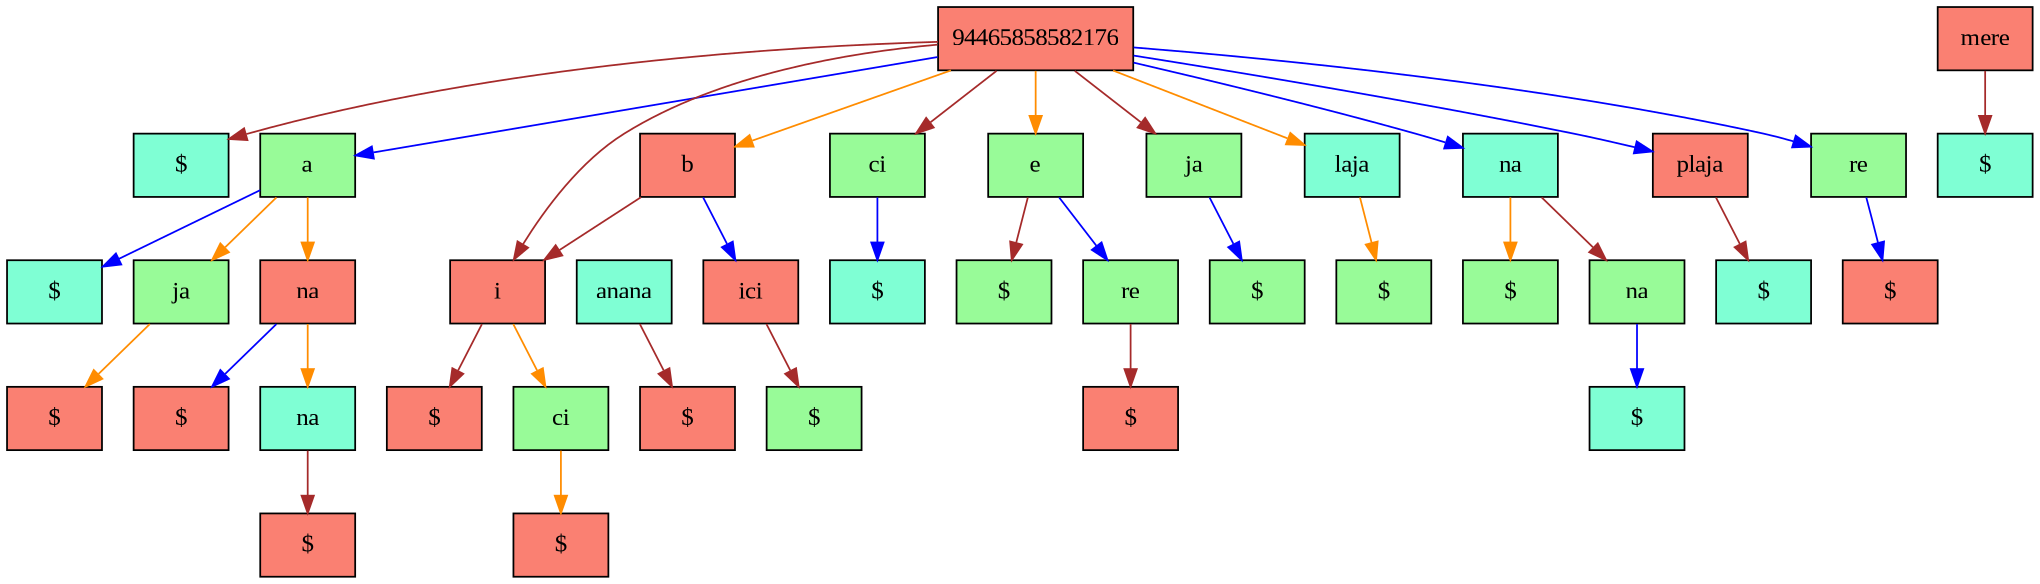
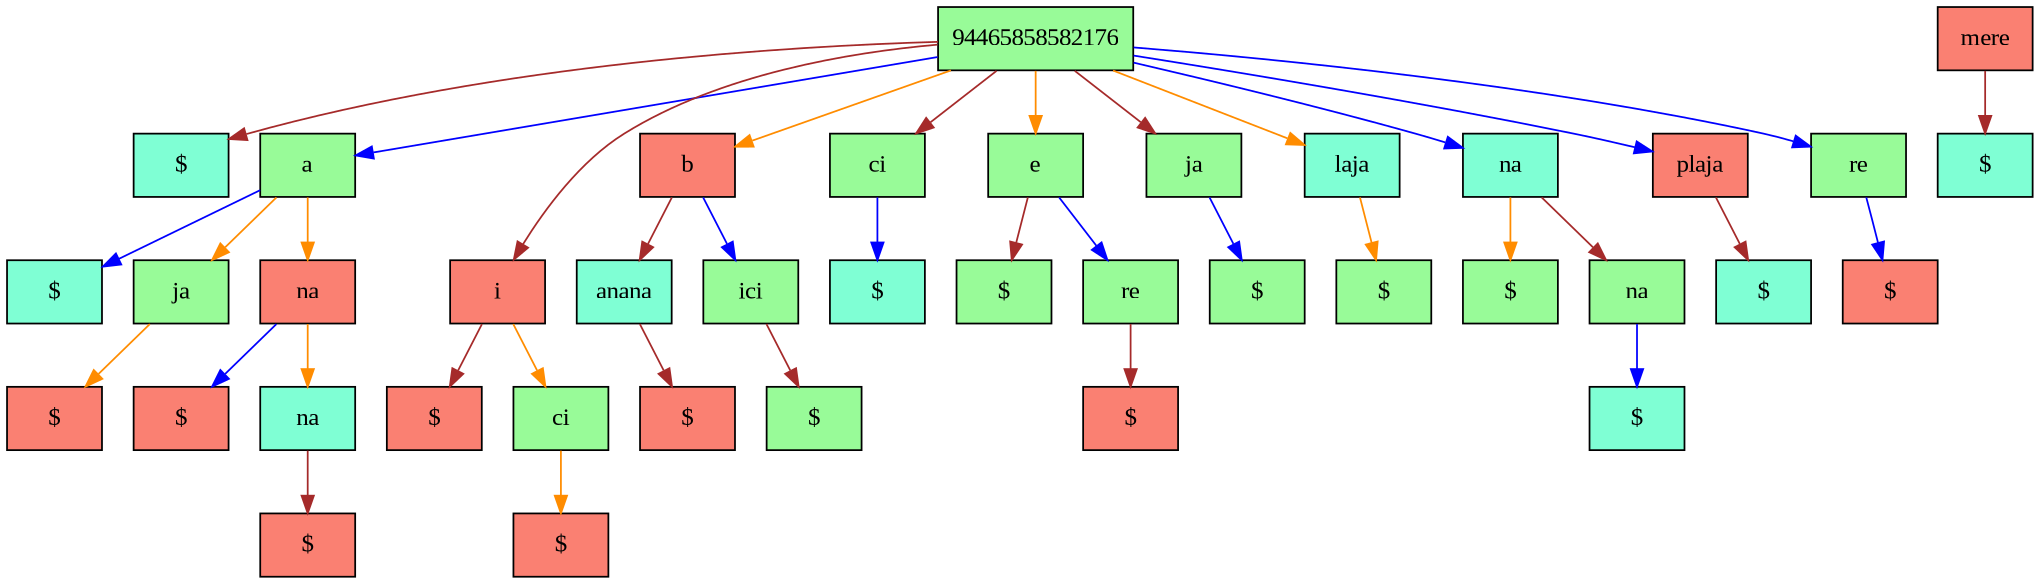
node "94465858582176": fillcolor salmon -> palegreen
edge "b" -> "i": now "b" -> "anana"
node "ici": fillcolor salmon -> palegreen
